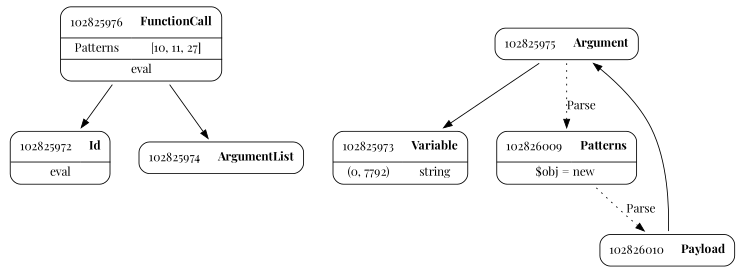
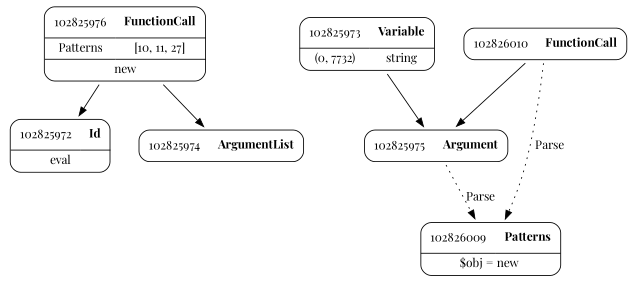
node "102825976": text "eval" -> "new"
edge "102825975" -> "102825973": reversed
node "102825973": text "(0, 7792)" -> "(0, 7732)"
edge "102826009" -> "102826010": reversed
node "102826010": text "Payload" -> "FunctionCall"
